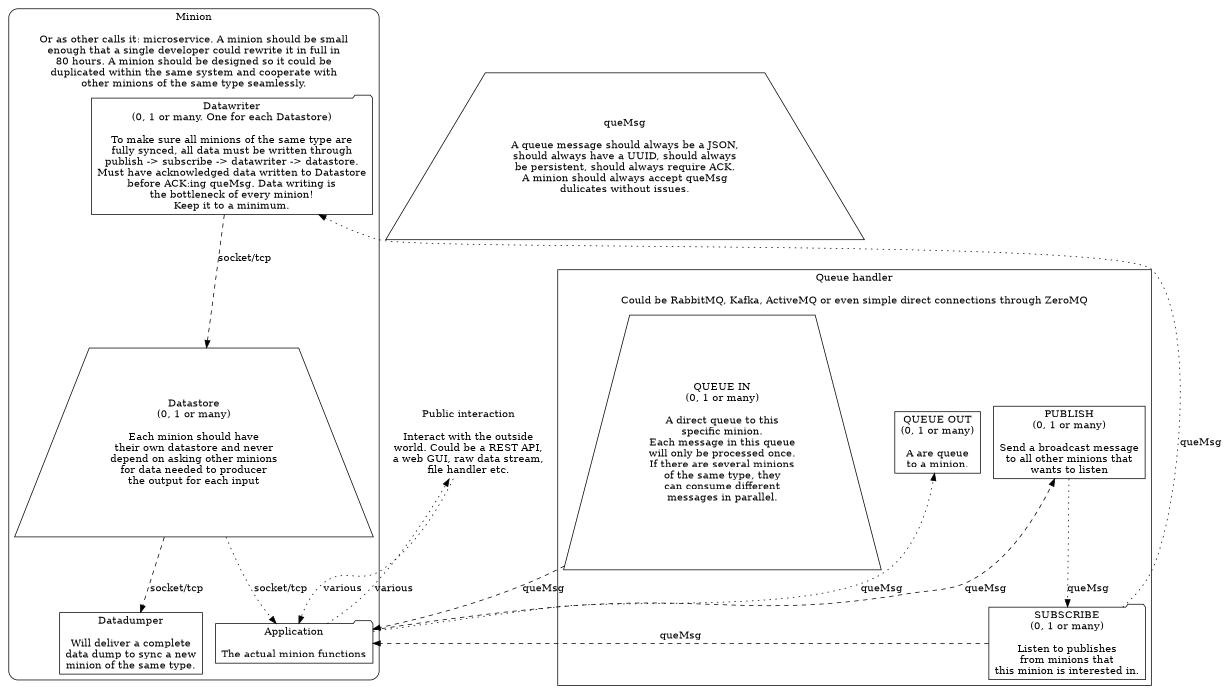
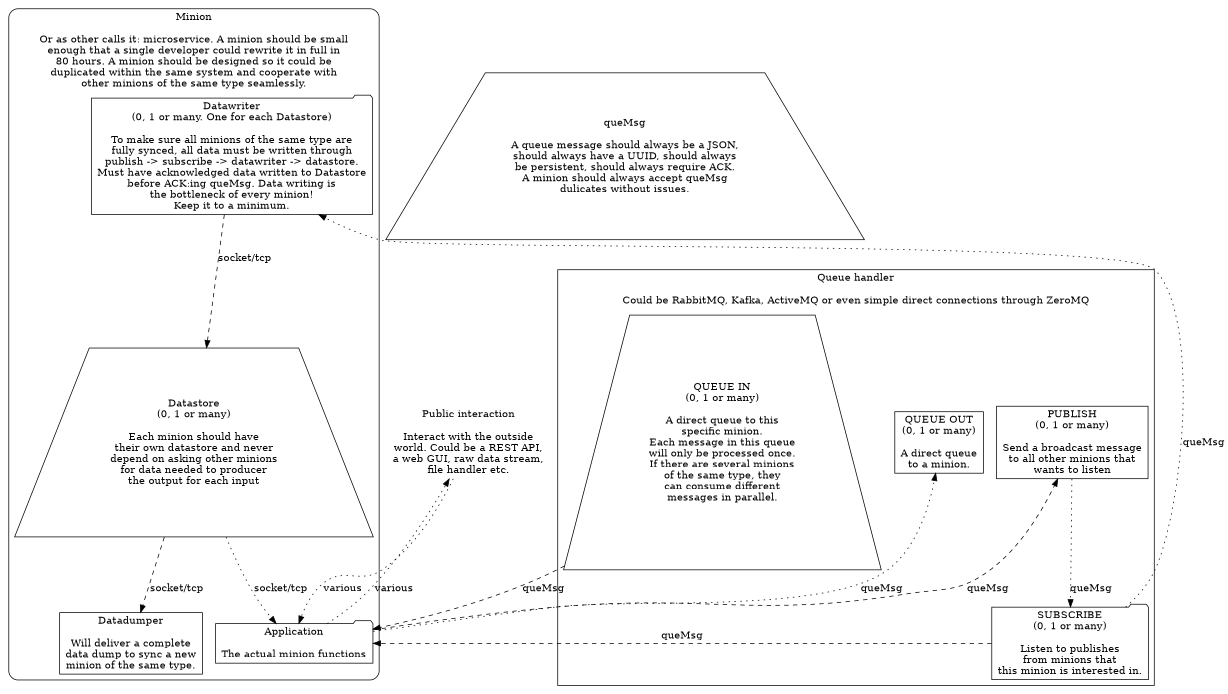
node "QUEUE OUT (0, 1 or many) A are queue to a minion.": label "QUEUE OUT (0, 1 or many) A are queue to a minion." -> "QUEUE OUT (0, 1 or many) A direct queue to a minion."
